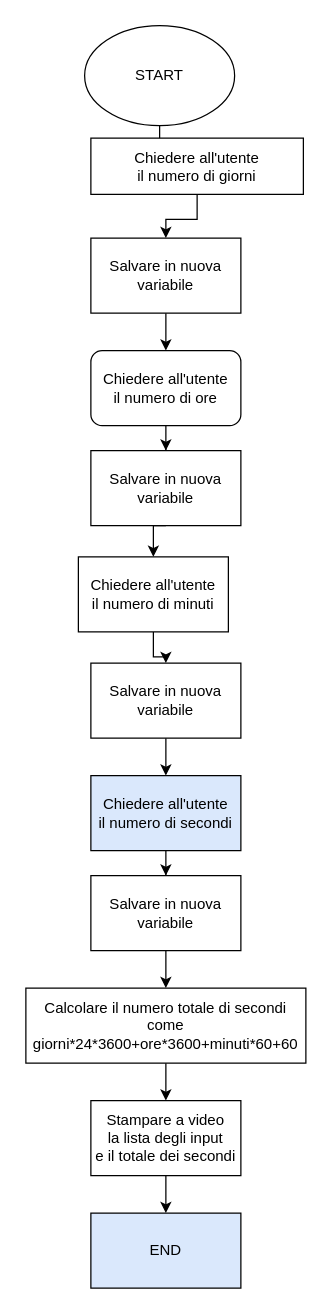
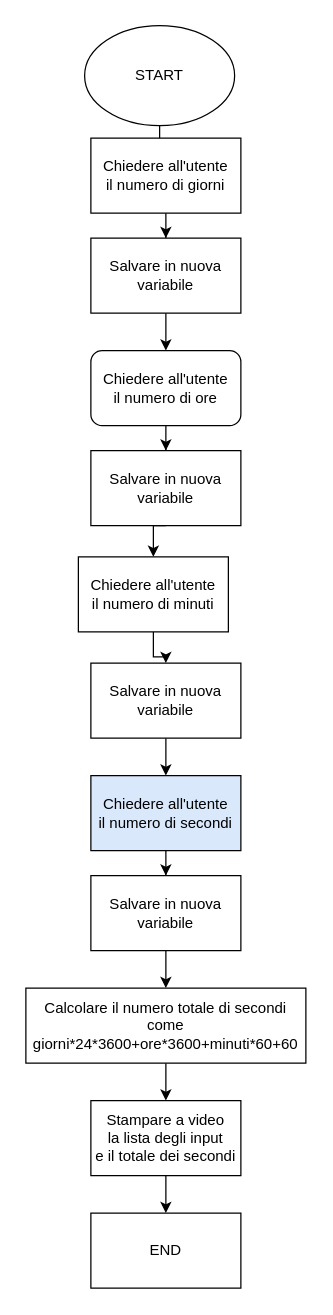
node "Chiedere all'utente il numero di giorni": size 213x56 -> 150x75
node "END": fillcolor #dae8fc -> #ffffff
